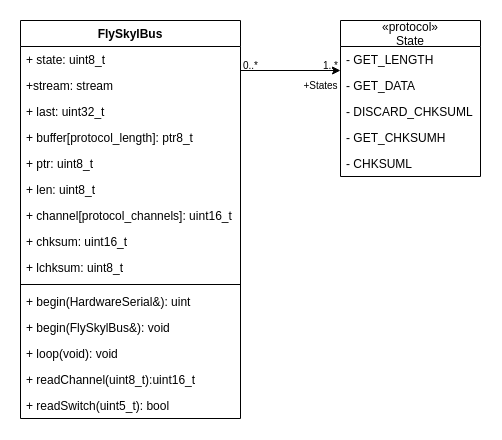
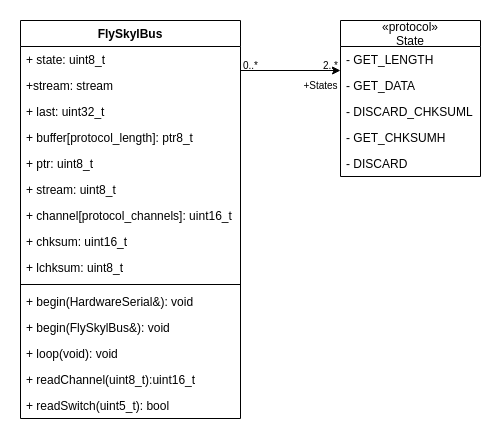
node "1..*": label "1..*" -> "2..*"
node "- CHKSUML": label "- CHKSUML" -> "- DISCARD"
node "+ len: uint8_t": label "+ len: uint8_t" -> "+ stream: uint8_t"
node "+ begin(HardwareSerial&): uint": label "+ begin(HardwareSerial&): uint" -> "+ begin(HardwareSerial&): void"
